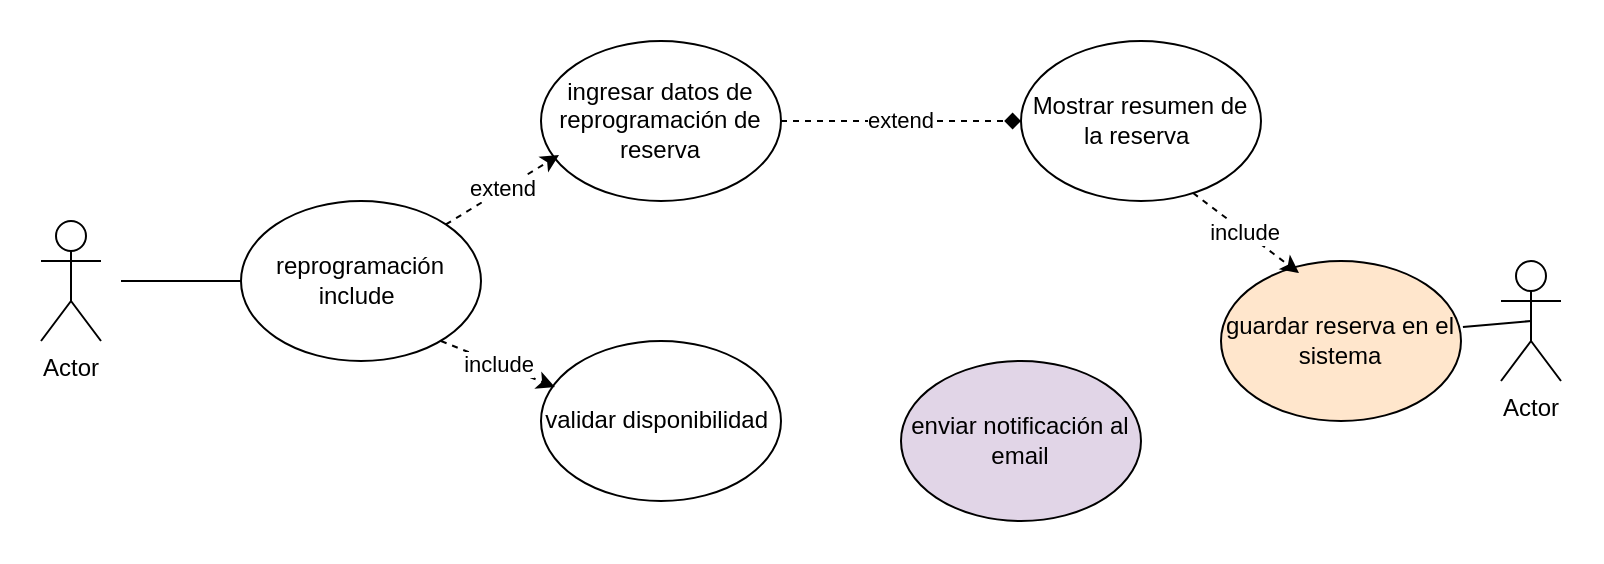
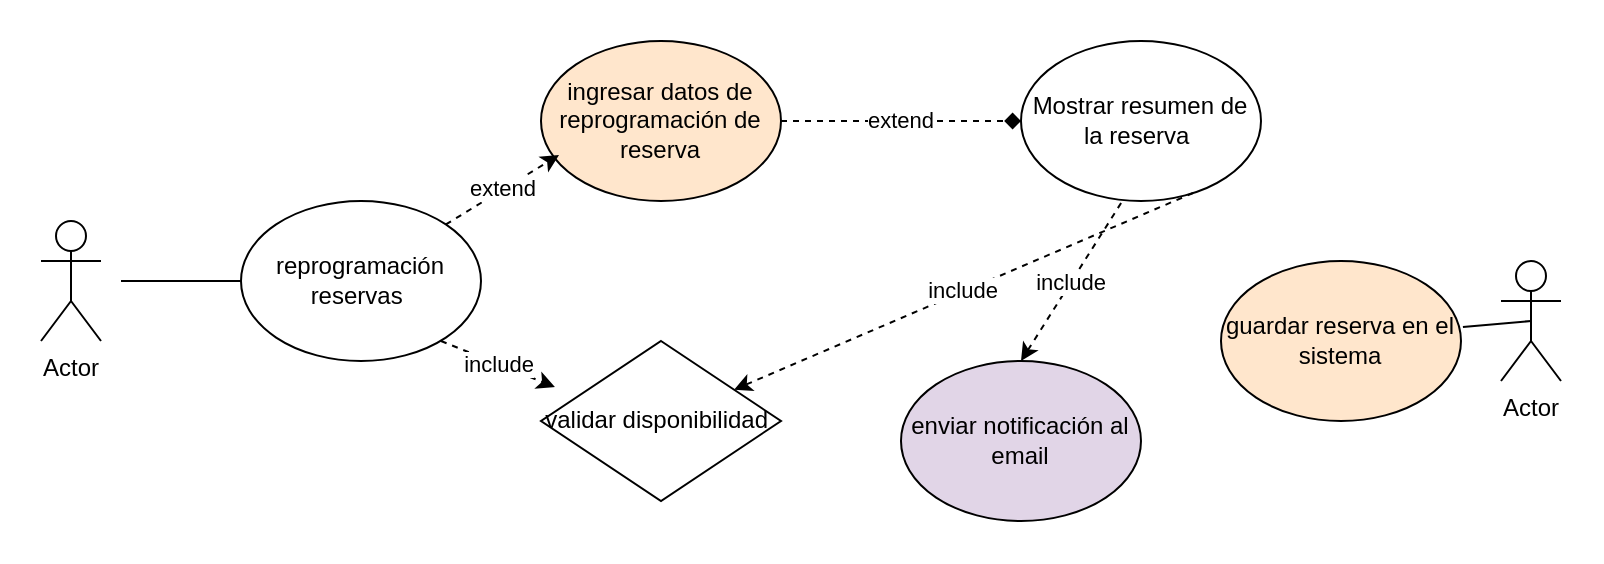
node "ingresar datos de reprogramación de reserva": fillcolor #ffffff -> #ffe6cc
edge "Mostrar resumen de la reserva" -> "guardar reserva en el sistema": now "Mostrar resumen de la reserva" -> "validar disponibilidad"
node "reprogramación include": label "reprogramación include" -> "reprogramación reservas"
edge "Mostrar resumen de la reserva" -> "enviar notificación al email": added, label "include"
node "validar disponibilidad": shape ellipse -> diamond
